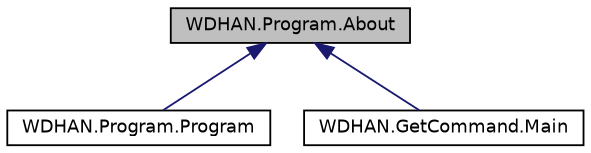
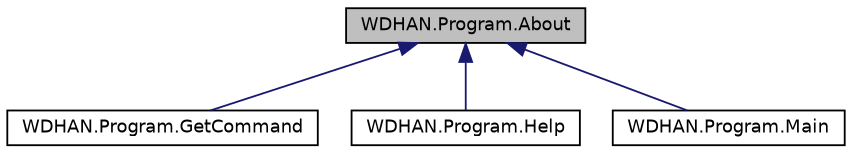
node "WDHAN.Program.Program": label "WDHAN.Program.Program" -> "WDHAN.Program.GetCommand"
node "WDHAN.GetCommand.Main": label "WDHAN.GetCommand.Main" -> "WDHAN.Program.Main"
node "WDHAN.Program.Help": added
